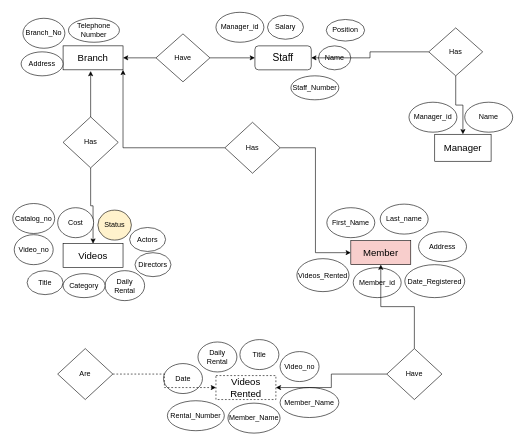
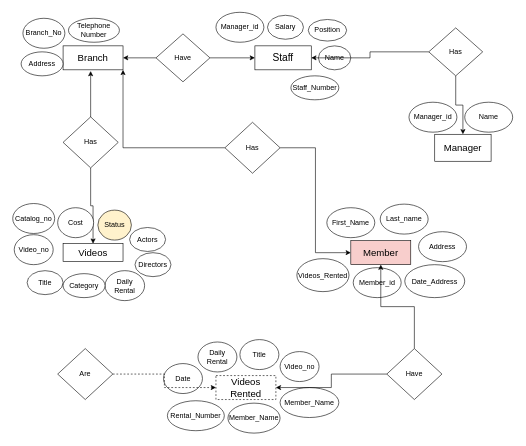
node "Position": moved (345, 30) -> (327, 30)
node "Staff": shape rounded rectangle -> rectangle
node "Videos": size 60x24 -> 60x18
node "Date_Registered": label "Date_Registered" -> "Date_Address"
